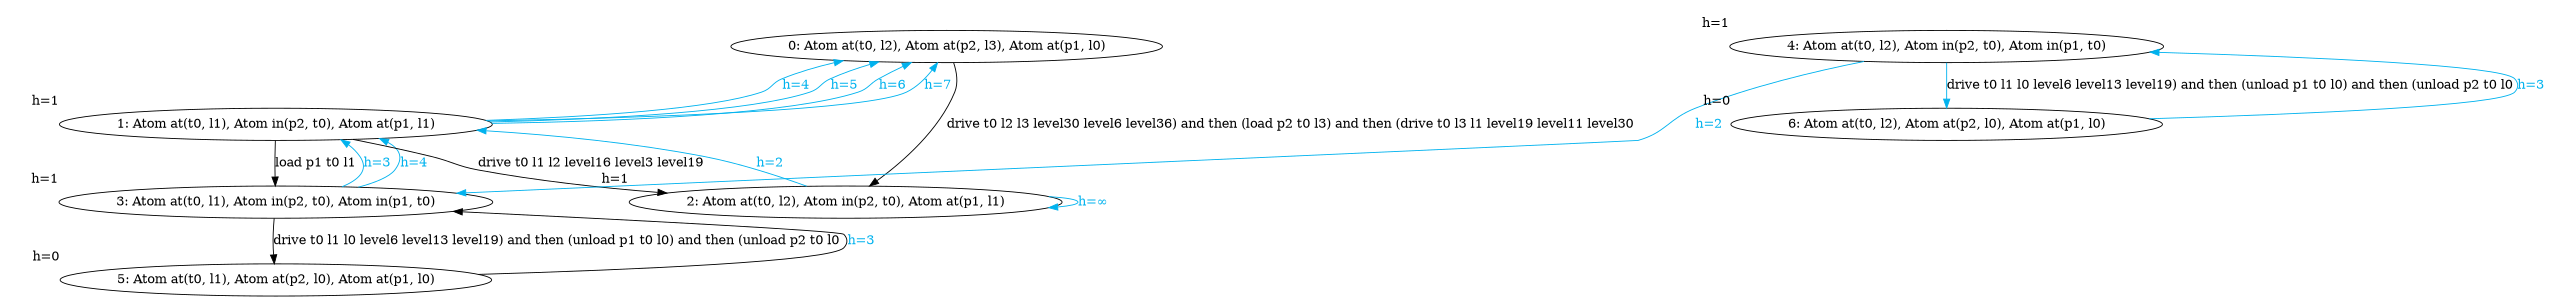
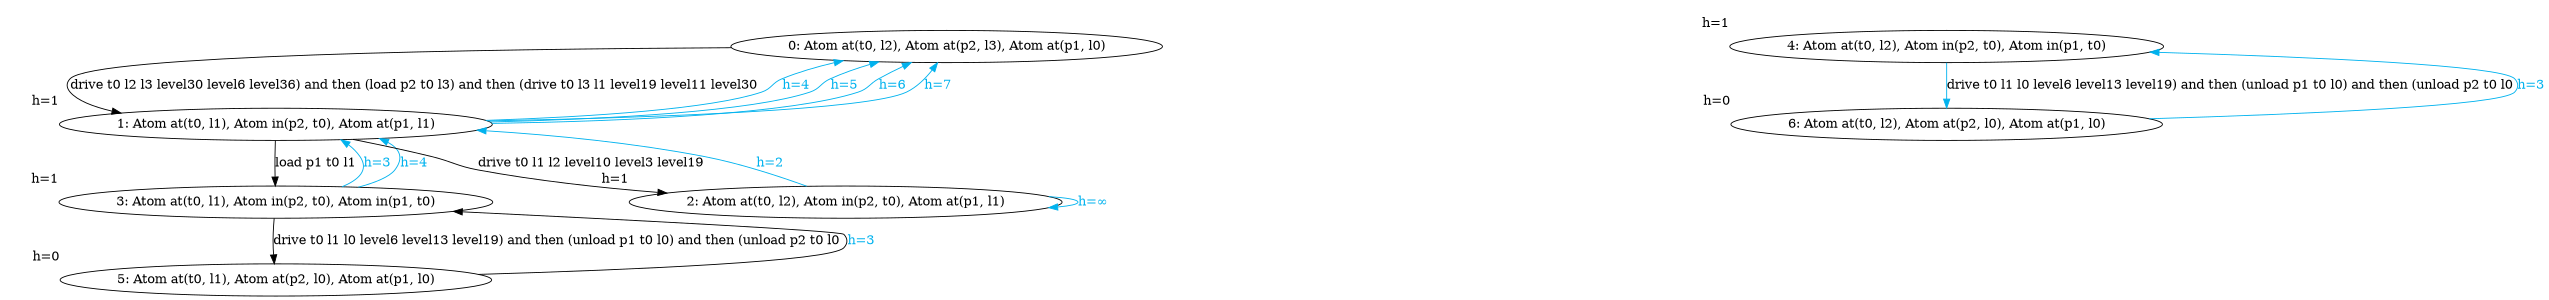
edge "0: Atom at(t0, l2), Atom at(p2, l3), Atom at(p1, l0)" -> "2: Atom at(t0, l2), Atom in(p2, t0), Atom at(p1, l1) h=1": now "0: Atom at(t0, l2), Atom at(p2, l3), Atom at(p1, l0)" -> "1: Atom at(t0, l1), Atom in(p2, t0), Atom at(p1, l1) h=1"
edge "4: Atom at(t0, l2), Atom in(p2, t0), Atom in(p1, t0) h=1" -> "3: Atom at(t0, l1), Atom in(p2, t0), Atom in(p1, t0) h=1": removed, label "h=2"
edge "1: Atom at(t0, l1), Atom in(p2, t0), Atom at(p1, l1) h=1" -> "2: Atom at(t0, l2), Atom in(p2, t0), Atom at(p1, l1) h=1": label "drive t0 l1 l2 level16 level3 level19" -> "drive t0 l1 l2 level10 level3 level19"
